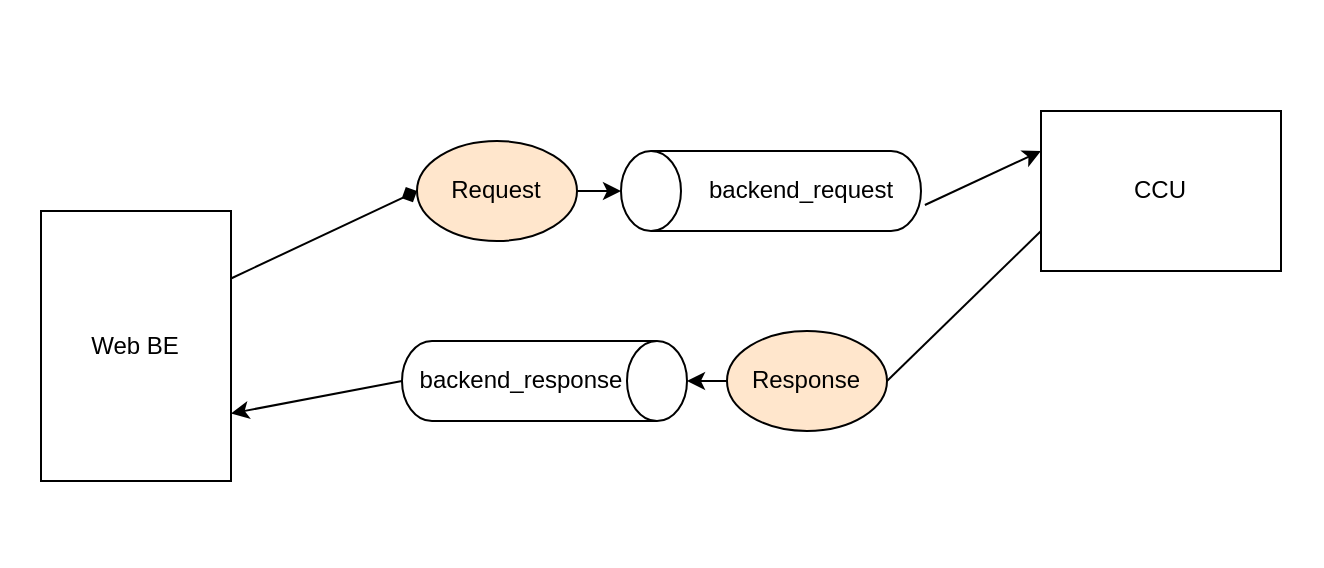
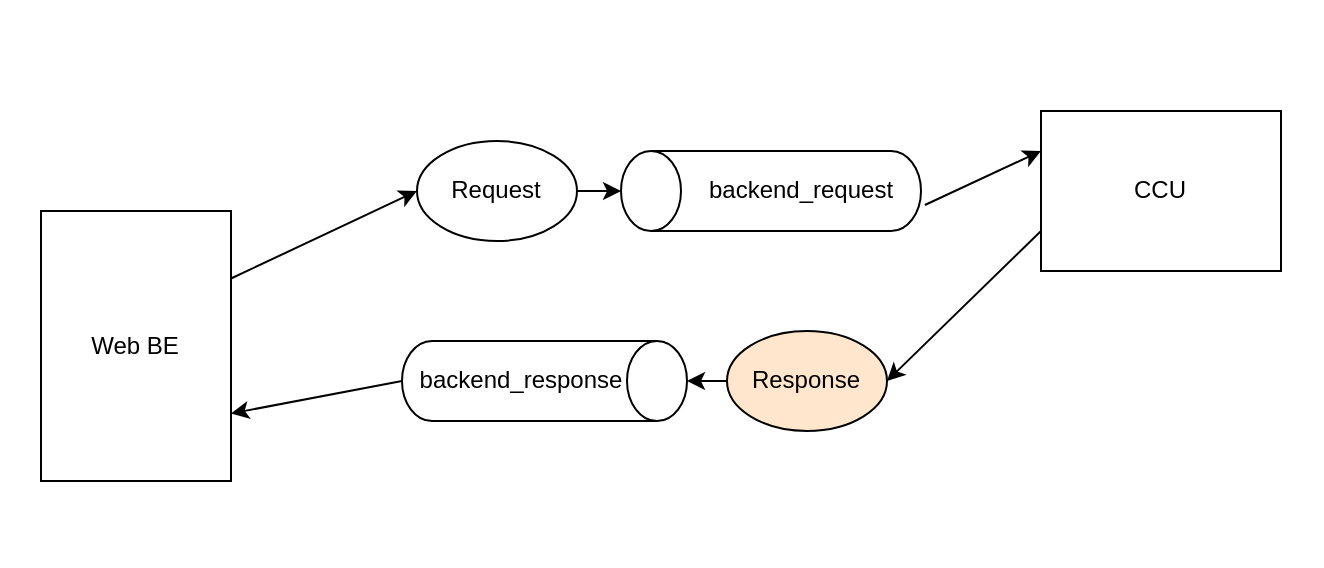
node "Request": fillcolor #ffe6cc -> #ffffff
edge "Web BE" -> "Request": arrowhead diamond -> classic
edge "CCU" -- "Response": arrowhead none -> classic
